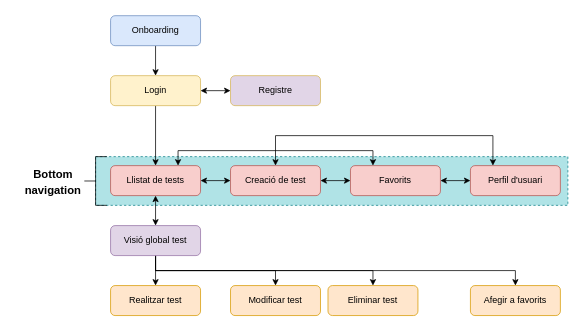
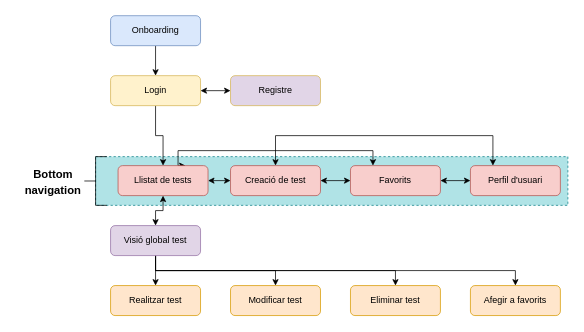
node "Llistat de tests": moved (156, 180) -> (163, 180)
node "Eliminar test": moved (373, 300) -> (396, 300)
